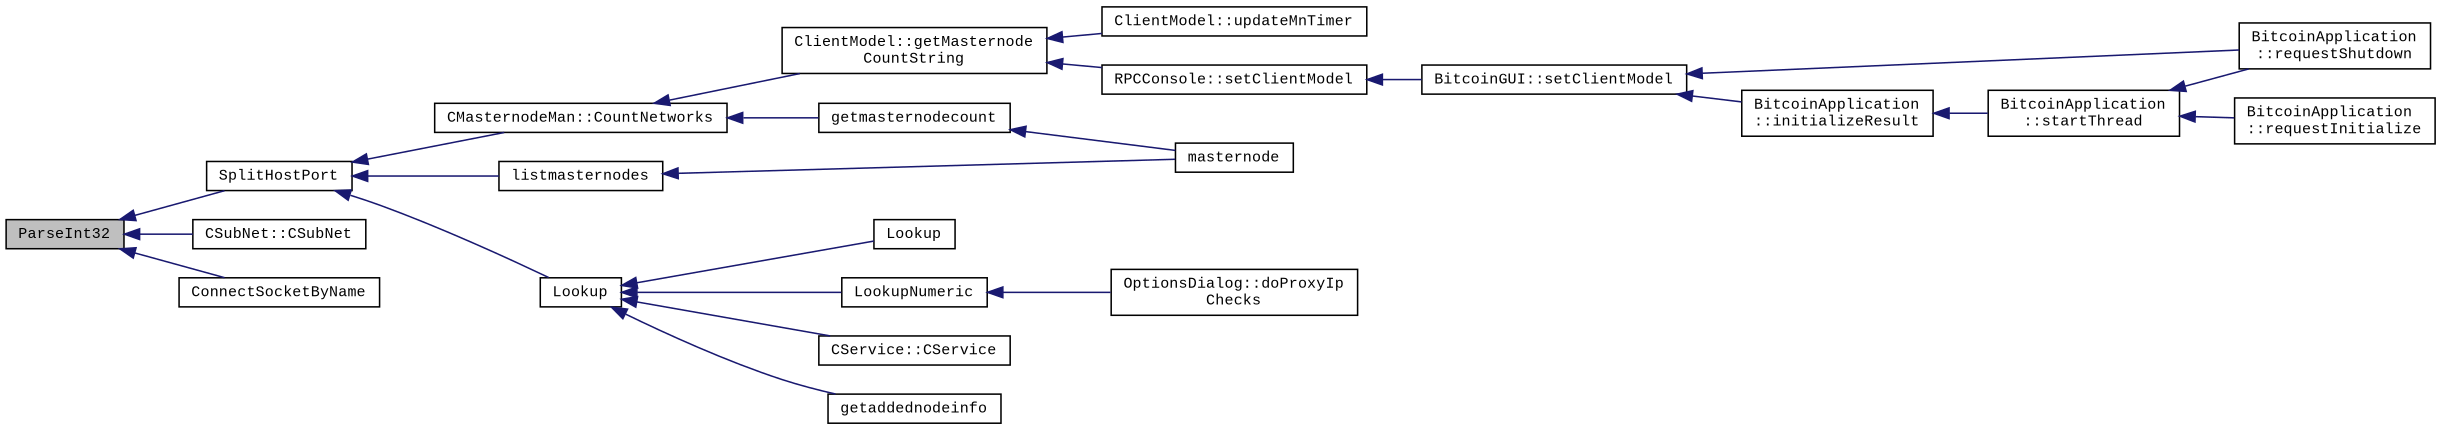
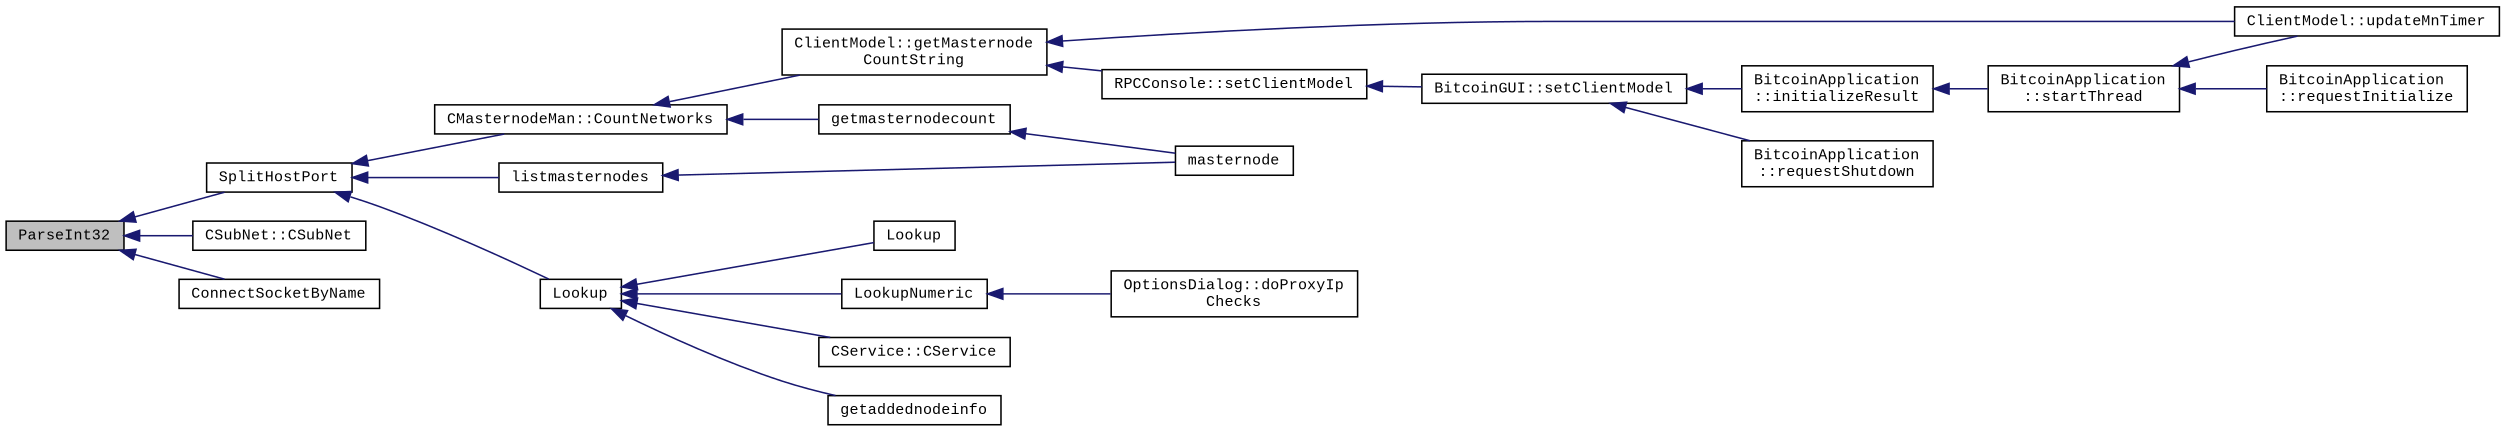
edge "BitcoinApplication ::requestShutdown" -> "BitcoinApplication ::startThread": now "ClientModel::updateMnTimer" -> "BitcoinApplication ::startThread"
